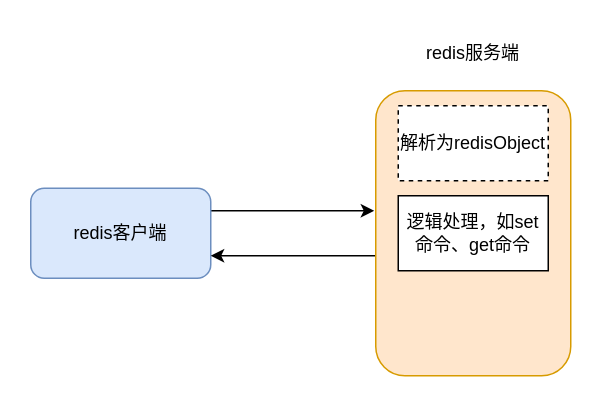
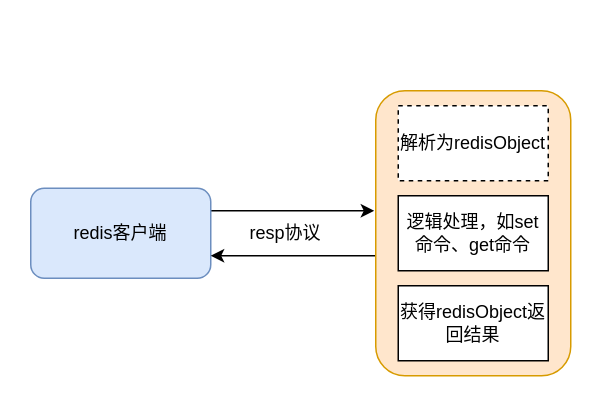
node "redis服务端": removed
node "resp协议": added
node "获得redisObject返回结果": added
